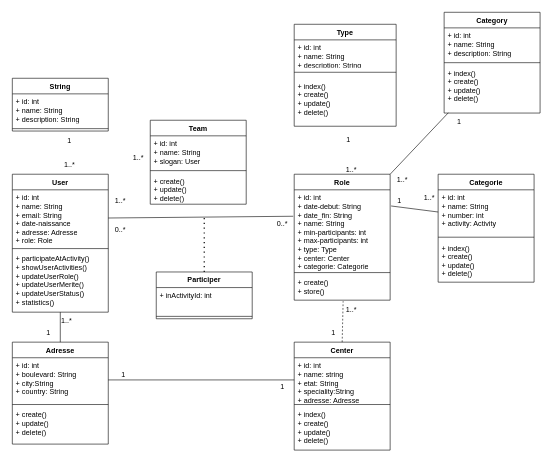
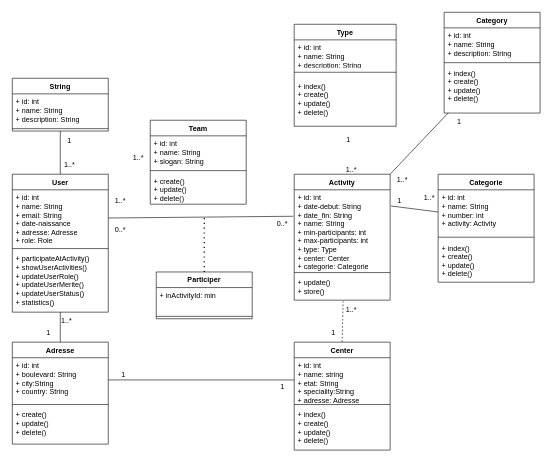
node "+ id: int + name: String + slogan: User": label "+ id: int + name: String + slogan: User" -> "+ id: int + name: String + slogan: String"
edge "String" -- "User": added
node "Role": label "Role" -> "Activity"
node "+ create() + store()": label "+ create() + store()" -> "+ update() + store()"
node "+ inActivityId: int": label "+ inActivityId: int" -> "+ inActivityId: min"
